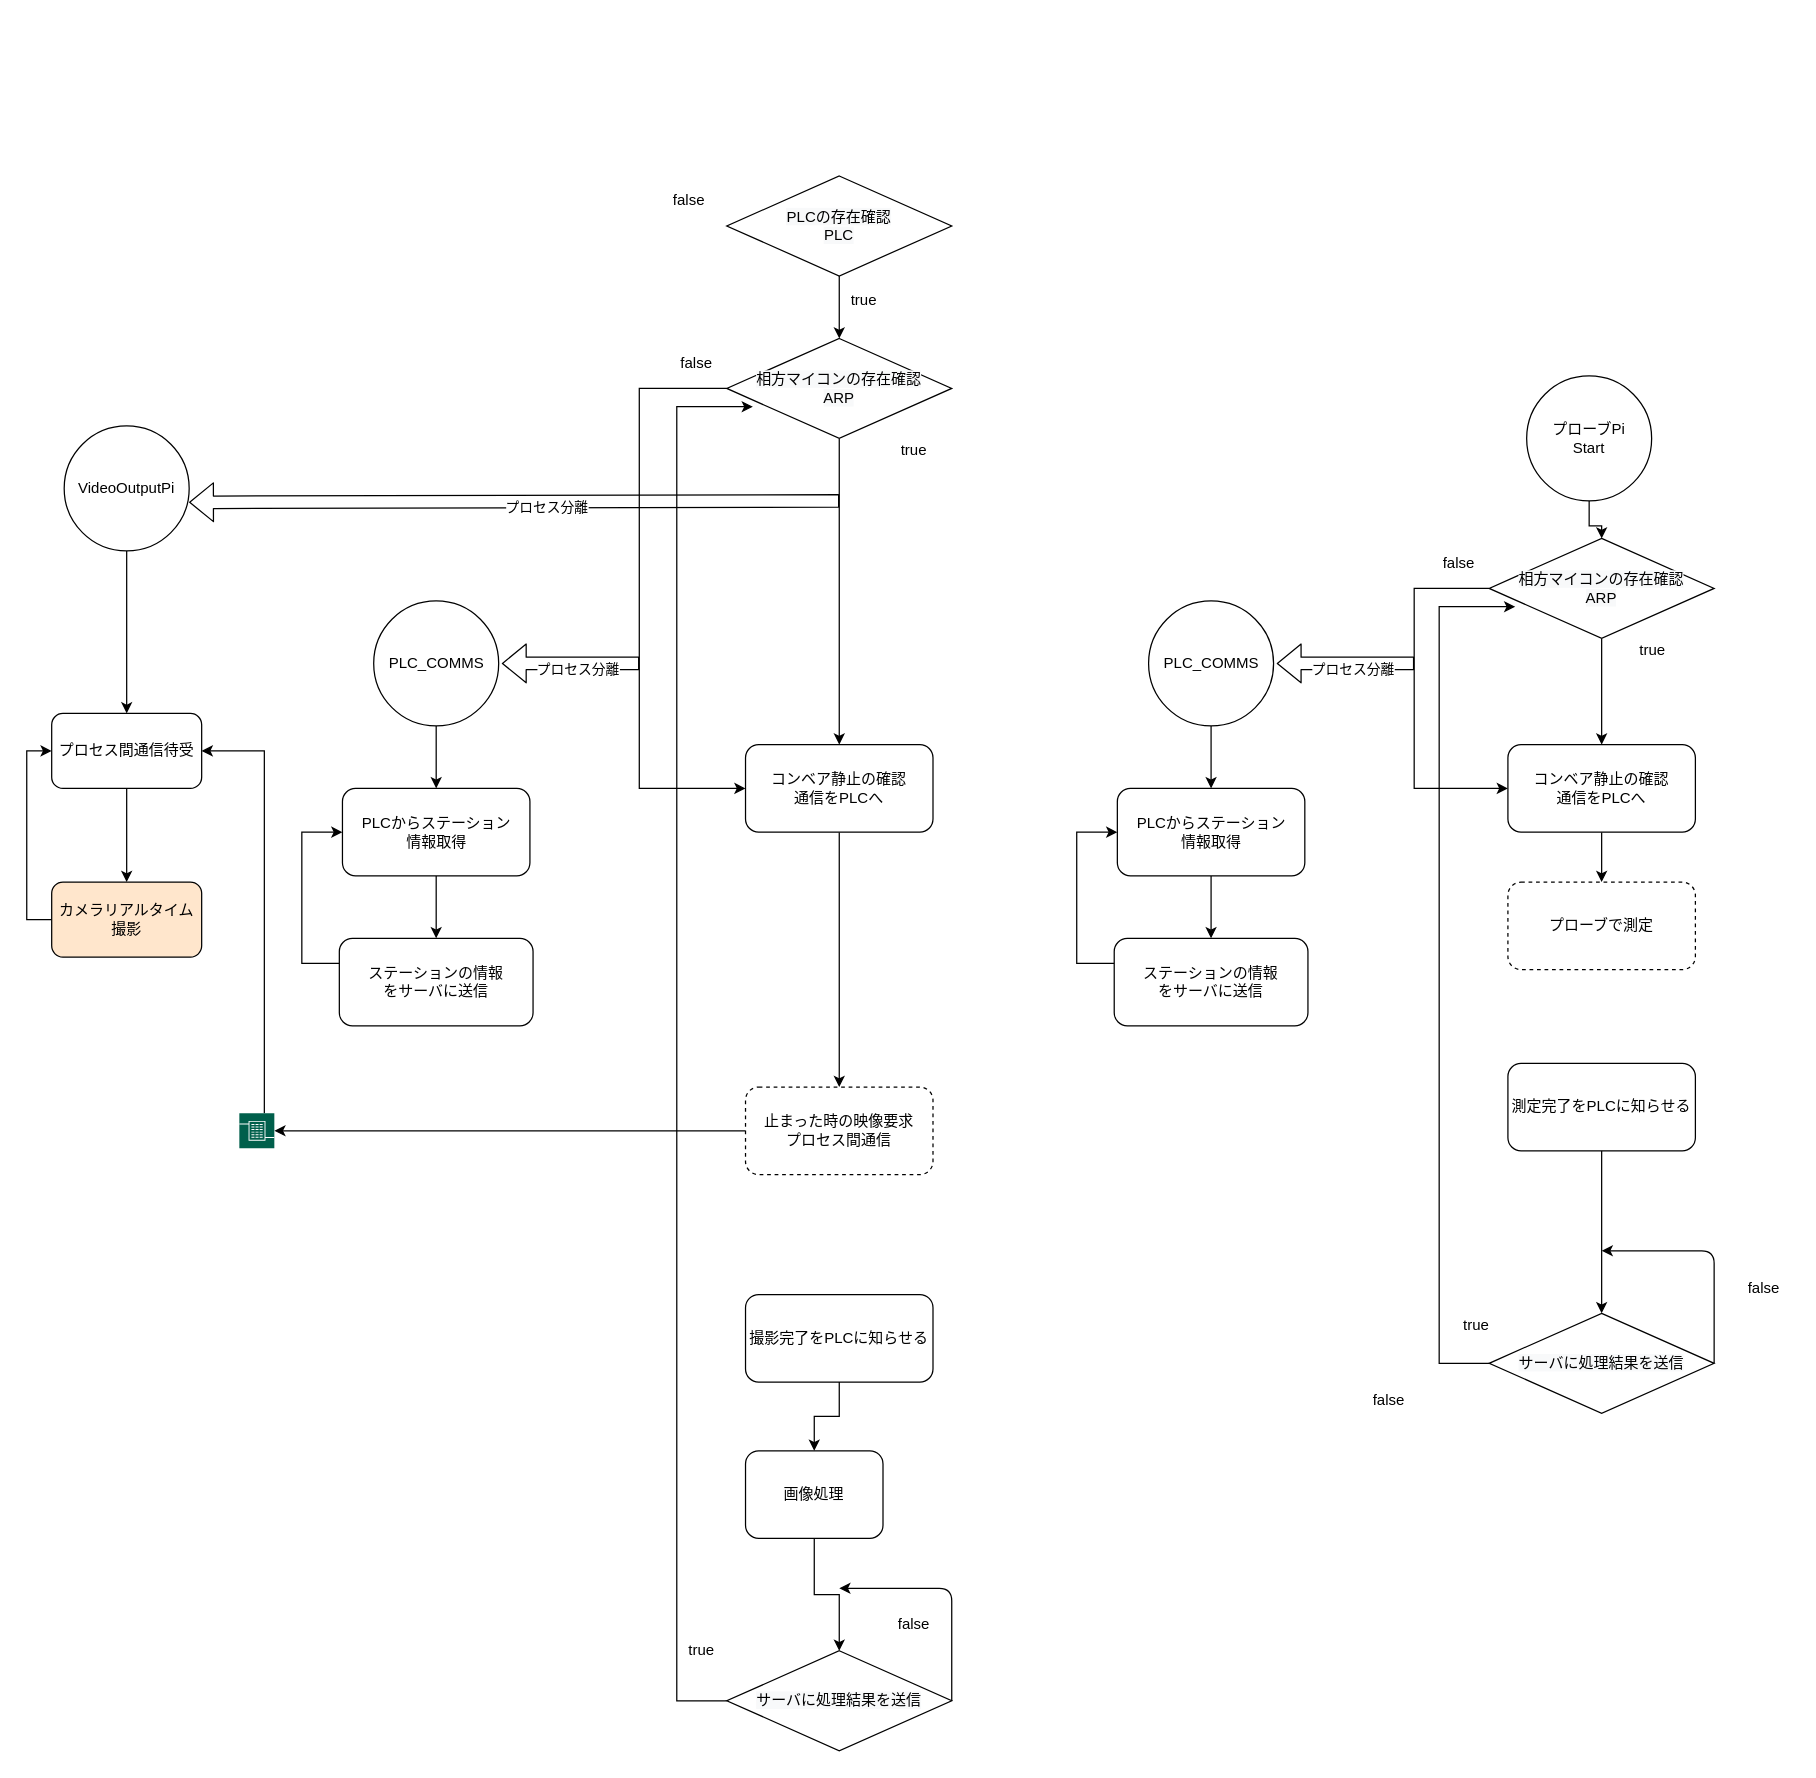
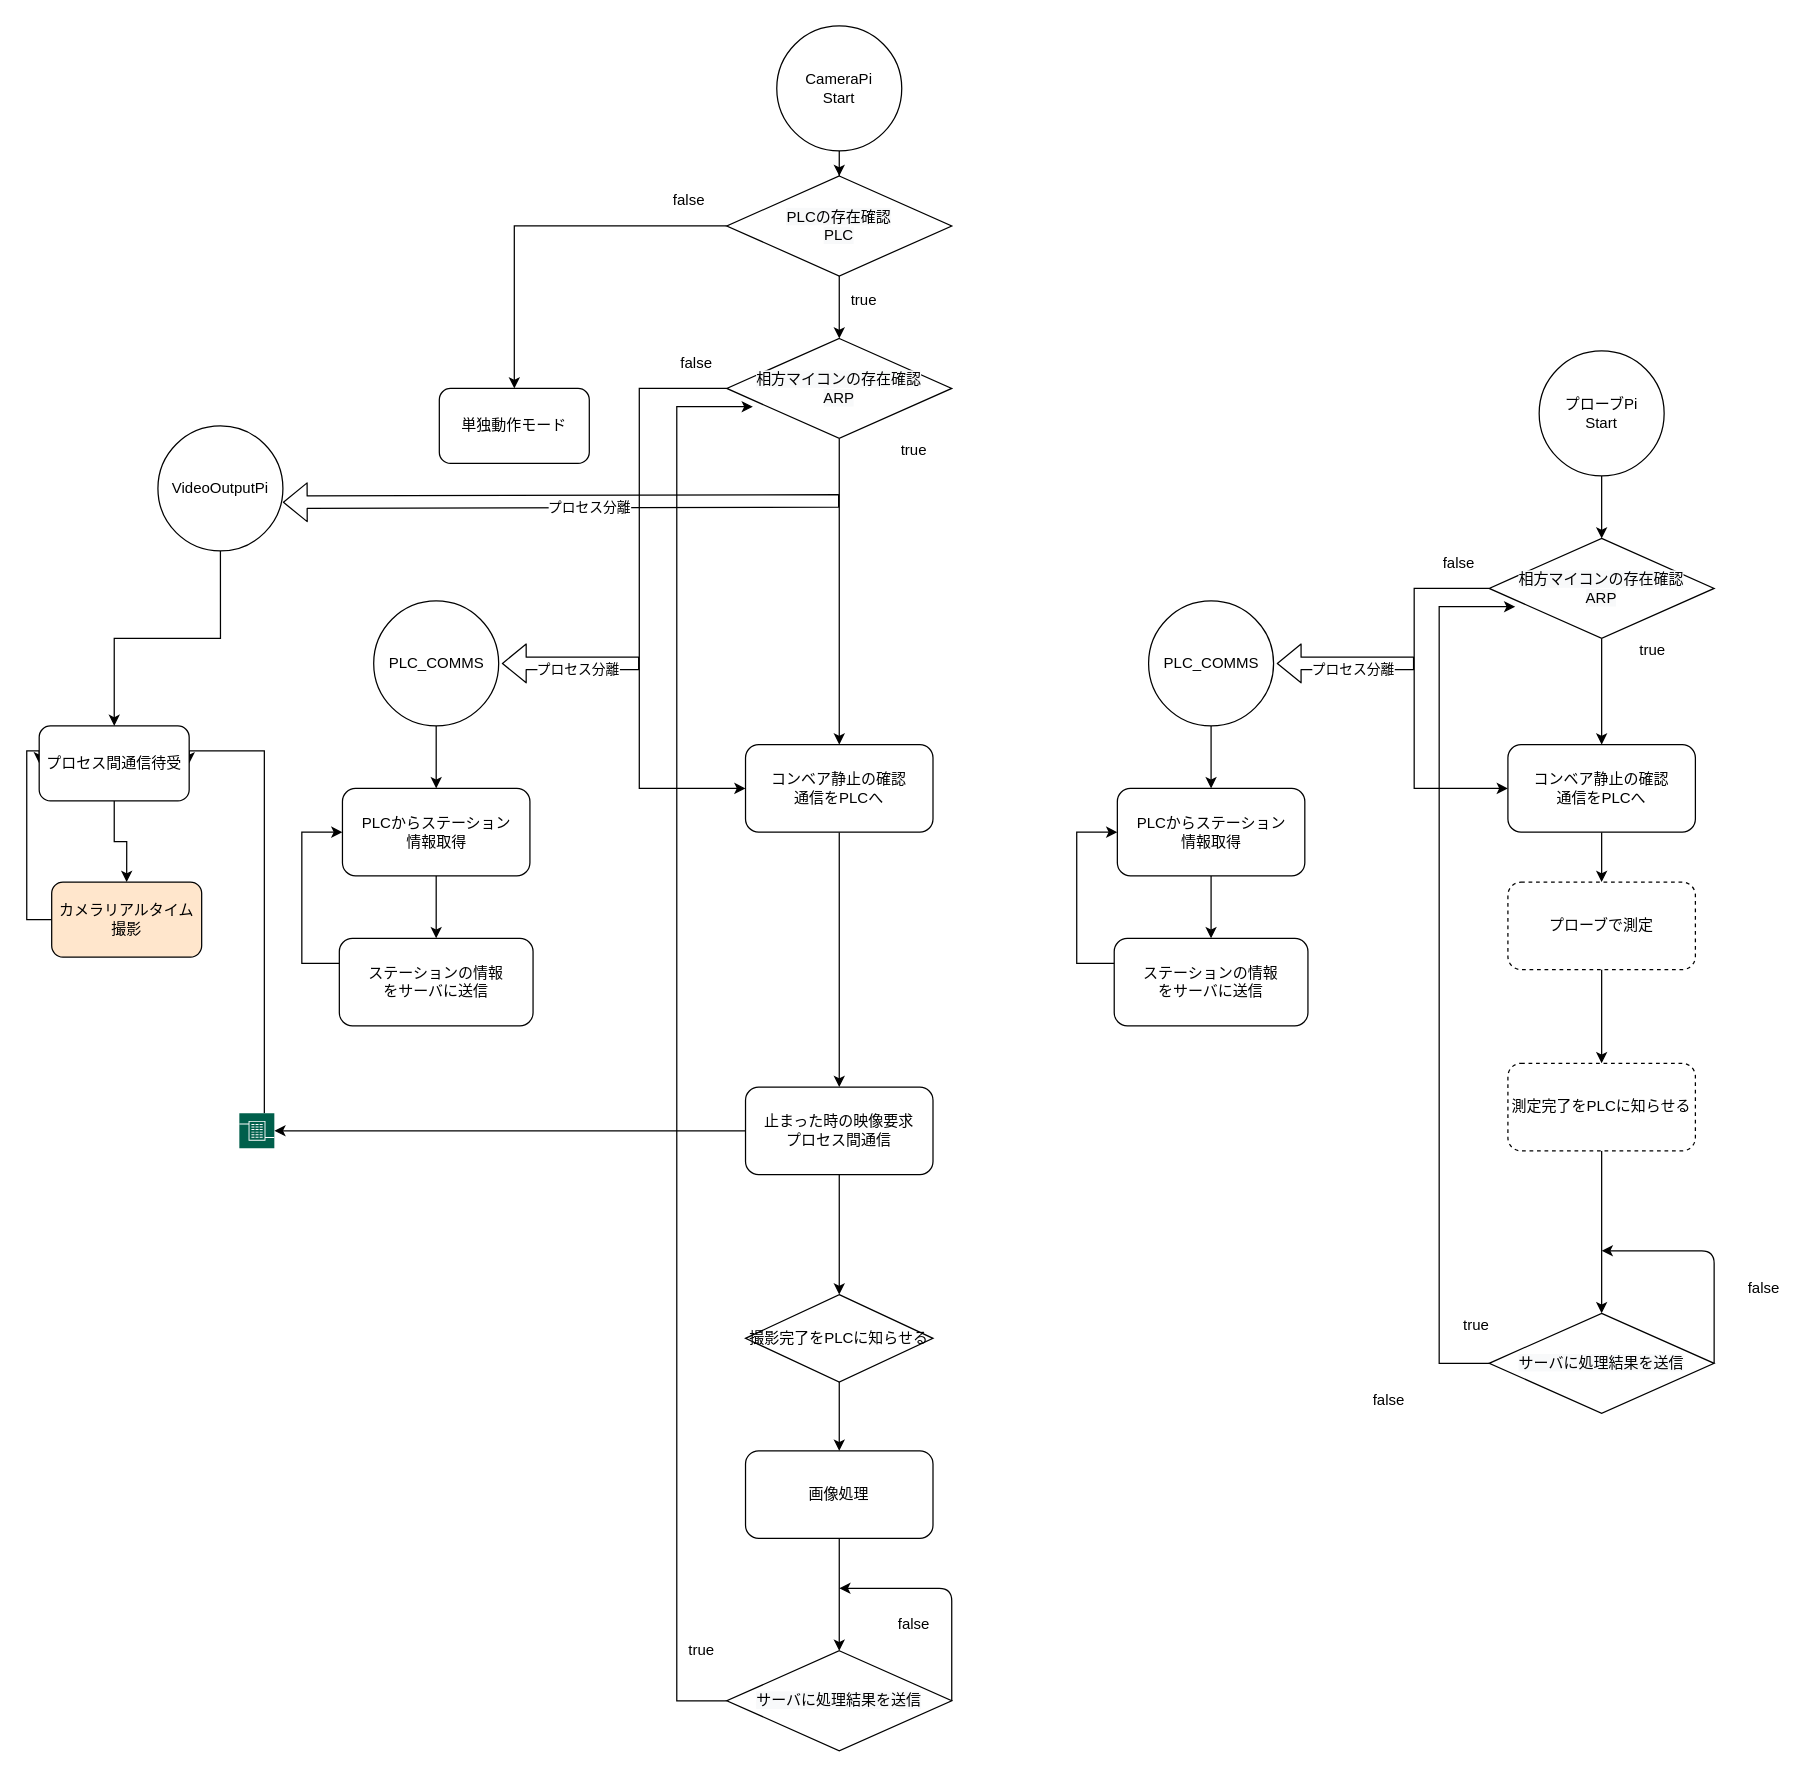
node "CameraPi Start": added
edge "CameraPi Start" -> "PLCの存在確認 PLC": added
edge "PLCの存在確認 PLC" -> "単独動作モード": added
node "単独動作モード": added
node "プローブPi Start": moved (1589, 438) -> (1602, 413)
node "VideoOutputPi": moved (127, 488) -> (220, 488)
node "プロセス間通信待受": moved (127, 751) -> (114, 763)
edge "プローブで測定" -> "測定完了をPLCに知らせる": added
node "測定完了をPLCに知らせる": style solid -> dashed
node "止まった時の映像要求 プロセス間通信": style dashed -> solid
edge "止まった時の映像要求 プロセス間通信" -> "撮影完了をPLCに知らせる": added
node "撮影完了をPLCに知らせる": shape rounded rectangle -> diamond
node "画像処理": size 138x88 -> 188x88
